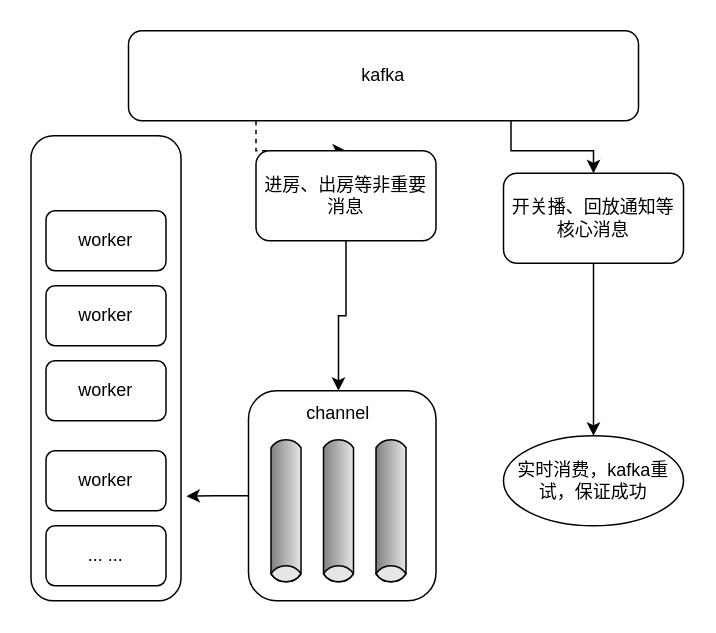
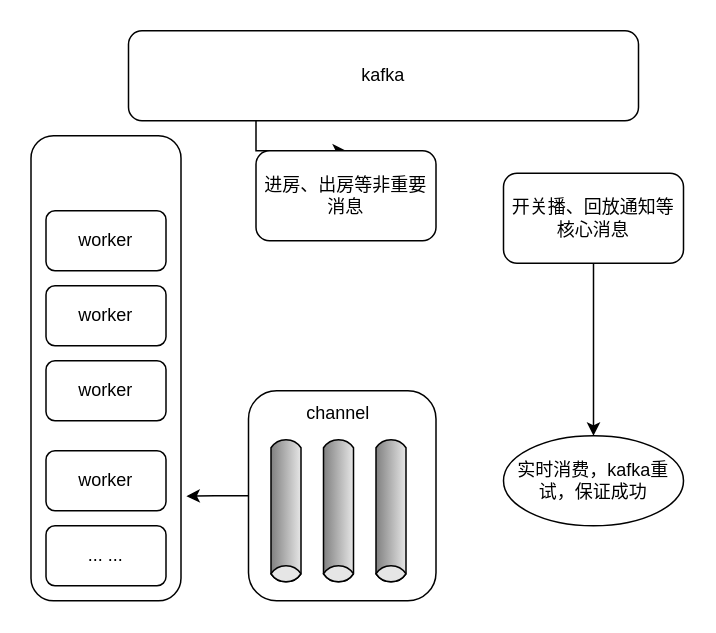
edge "kafka" -> "进房、出房等非重要消息": style dashed -> solid
edge "kafka" -> "开关播、回放通知等核心消息": removed
edge "进房、出房等非重要消息" -> "channel": removed
